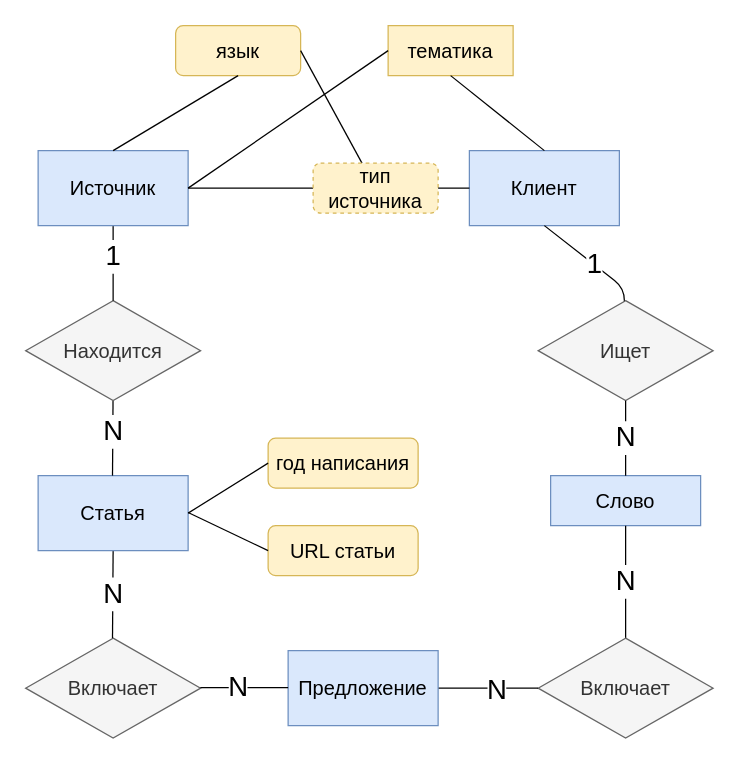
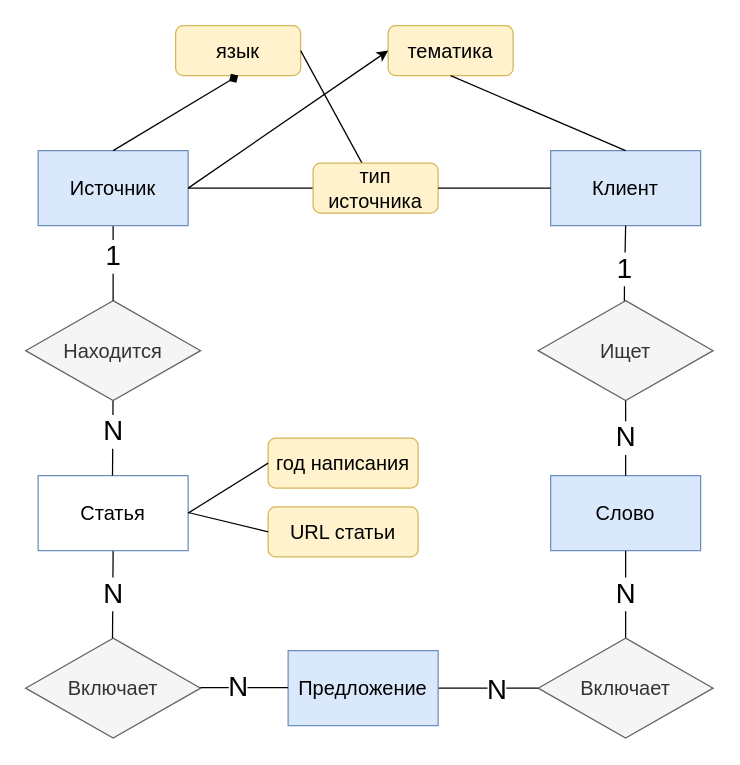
node "тематика": shape rectangle -> rounded rectangle
edge "тематика" -- "Источник": arrowhead none -> classic
edge "язык" -- "Источник": arrowhead none -> diamond
node "тип источника": style dashed -> solid
node "Клиент": moved (544, 188) -> (626, 188)
node "Слово": size 150x50 -> 150x75
node "Статья": fillcolor #dae8fc -> #ffffff
node "URL статьи": moved (343, 551) -> (343, 532)
